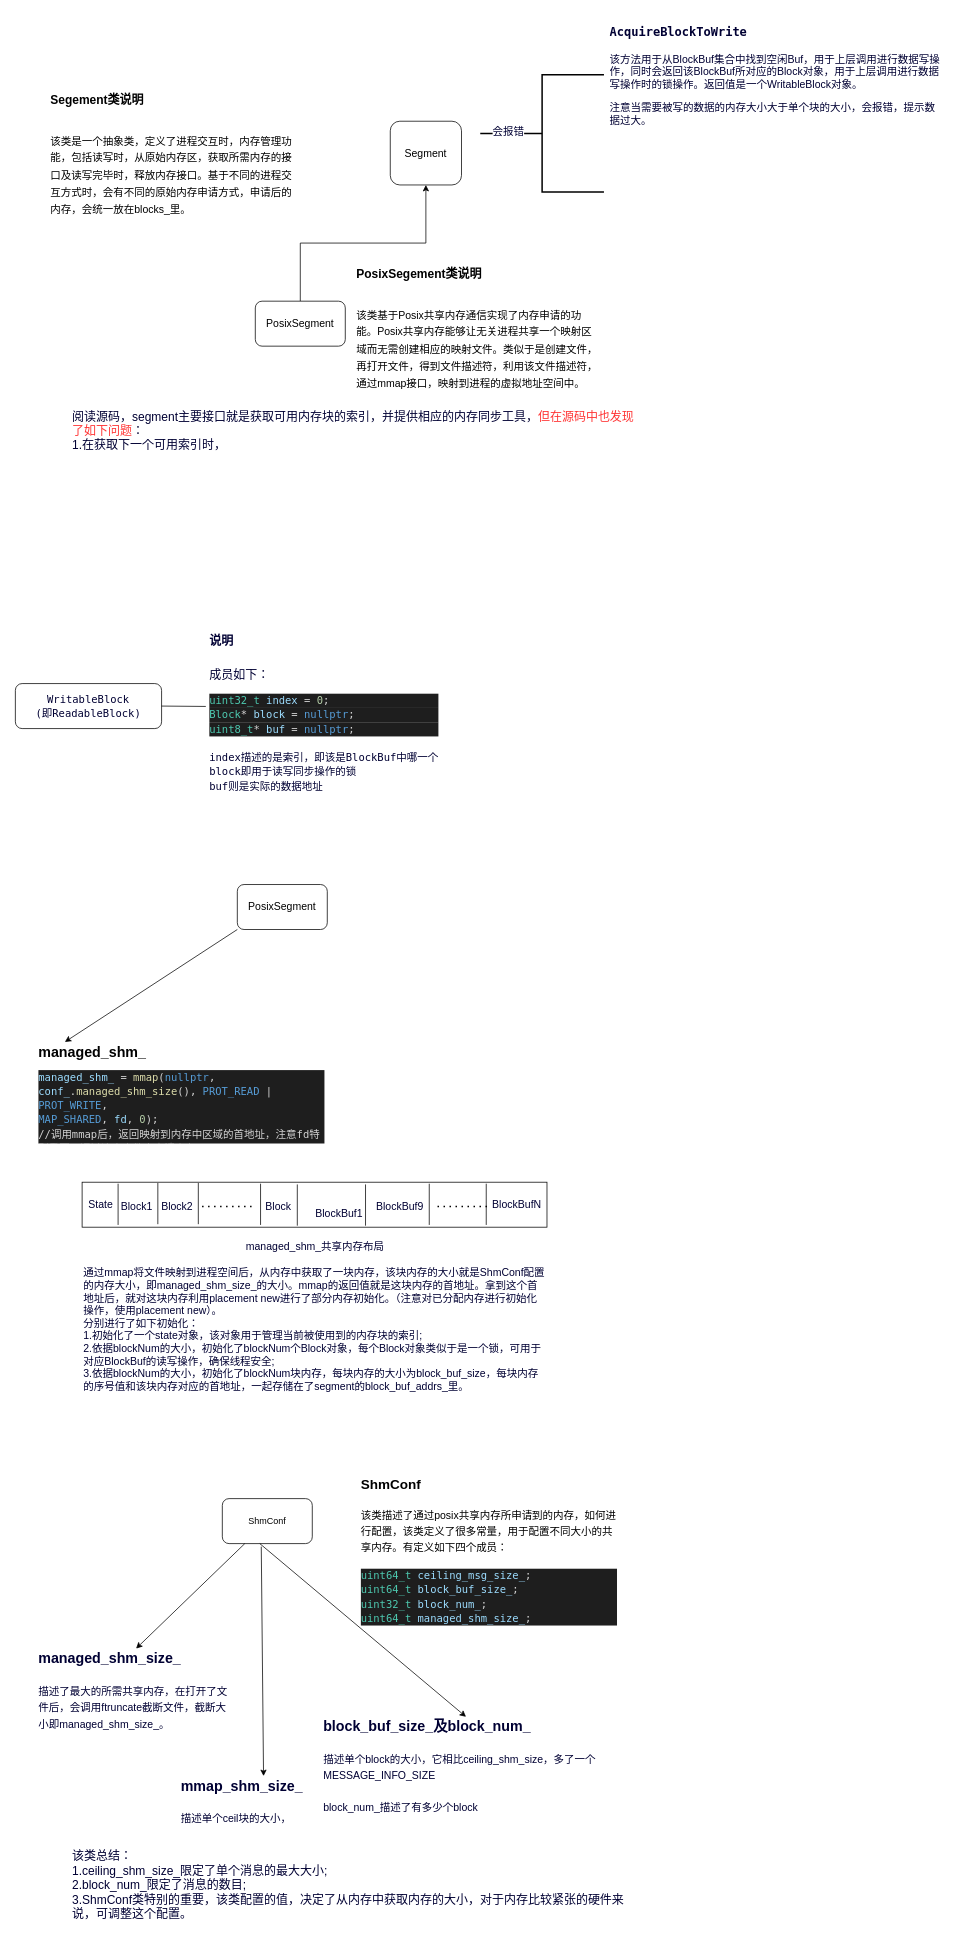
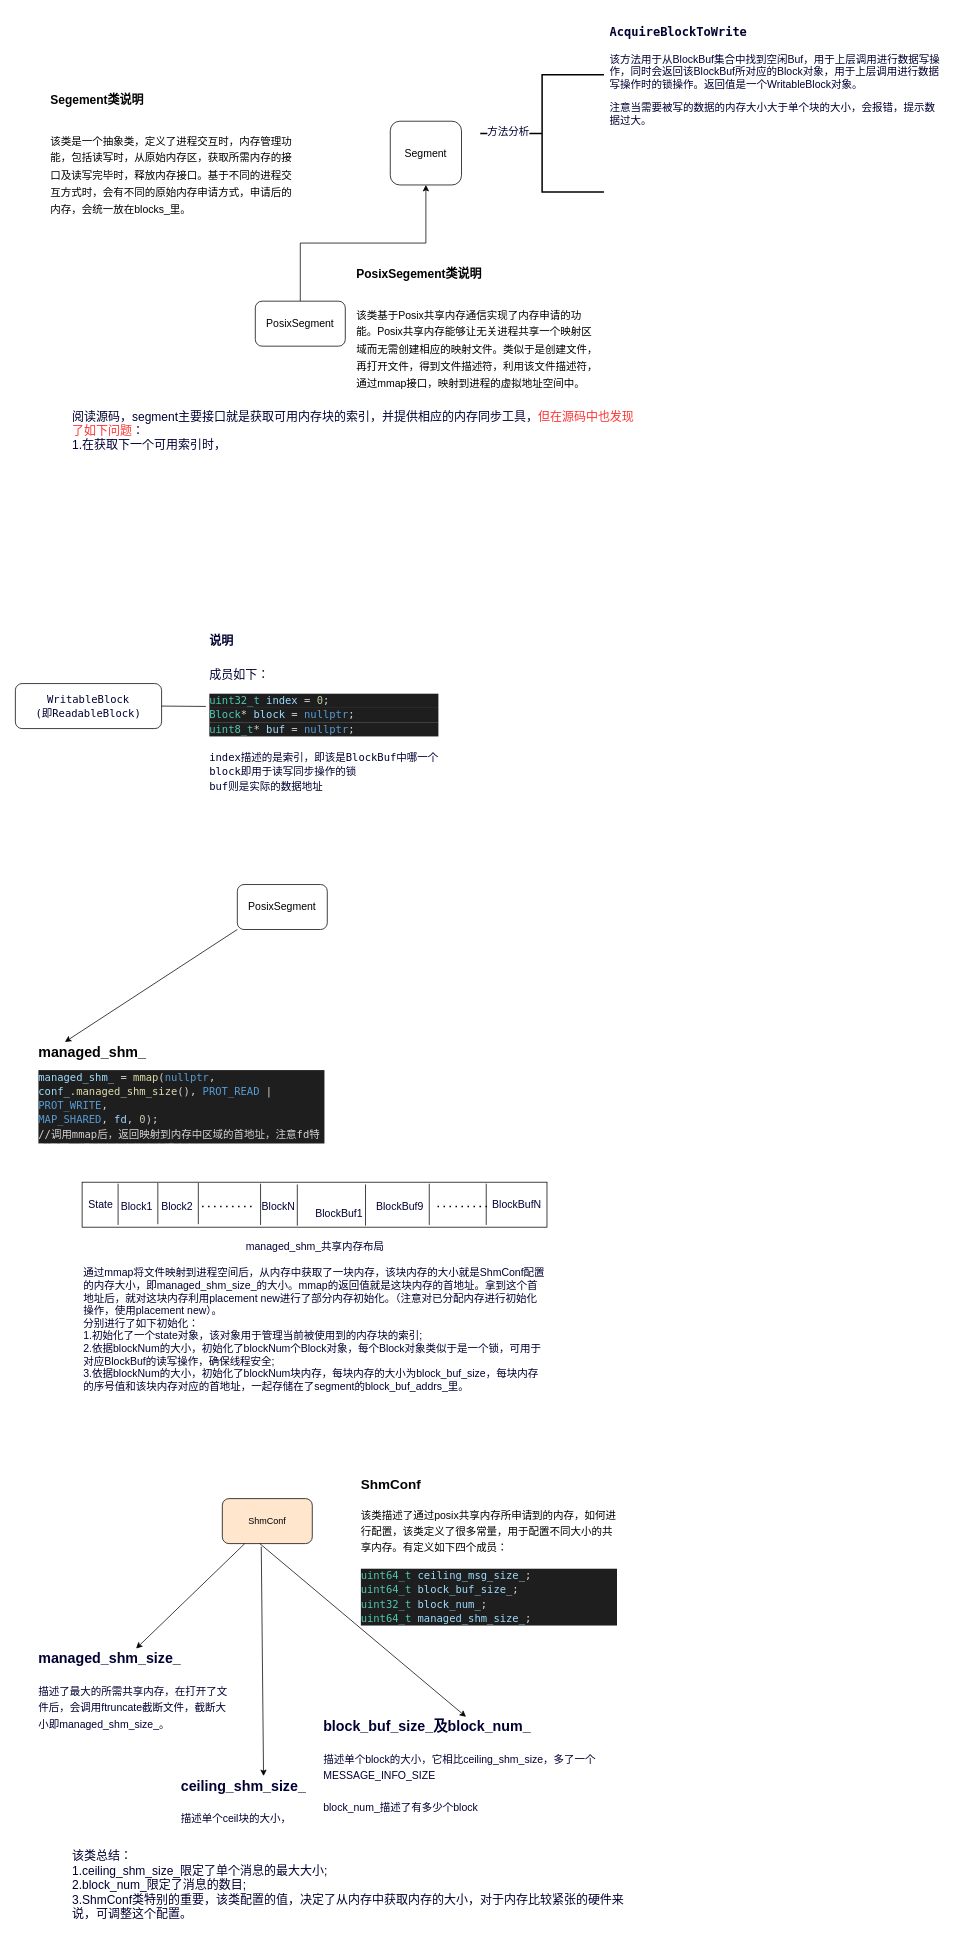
node "会报错": label "会报错" -> "方法分析"
node "Block": label "Block" -> "BlockN"
node "ShmConf": fillcolor #ffffff -> #ffe6cc
node "mmap_shm_size_描述单个ceil块的大小，": label "mmap_shm_size_描述单个ceil块的大小，" -> "ceiling_shm_size_描述单个ceil块的大小，"
